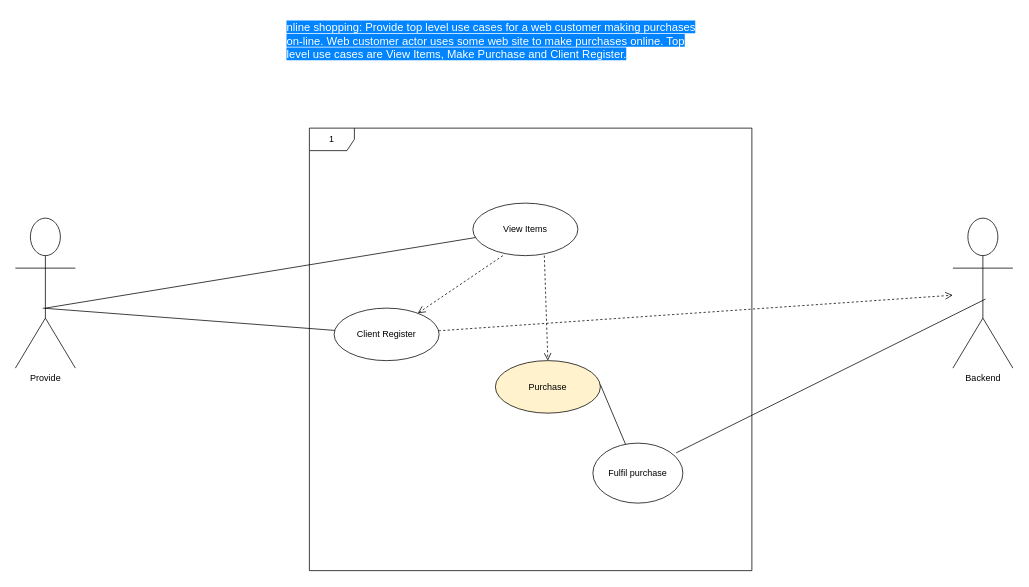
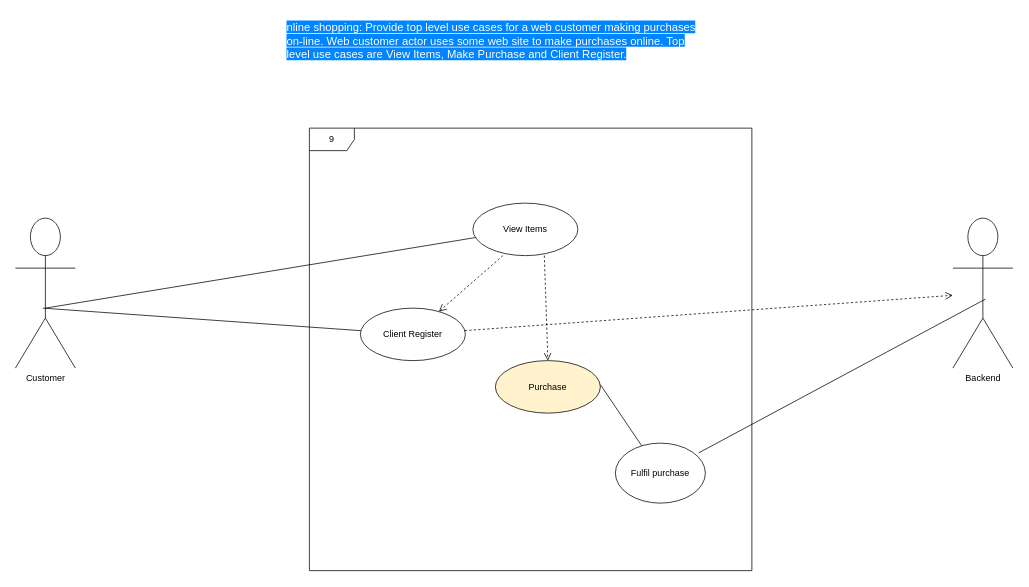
node "1": label "1" -> "9"
node "Client Register": moved (387, 334) -> (413, 334)
node "Provide": label "Provide" -> "Customer"
node "Fulfil purchase": moved (638, 473) -> (660, 473)
